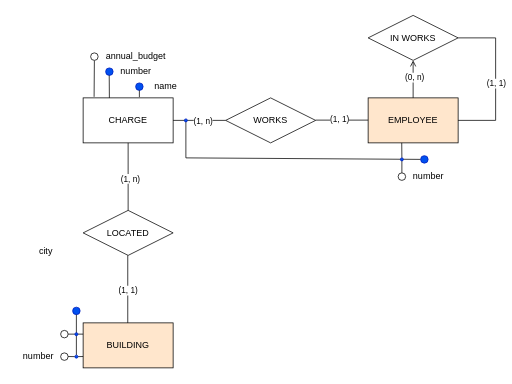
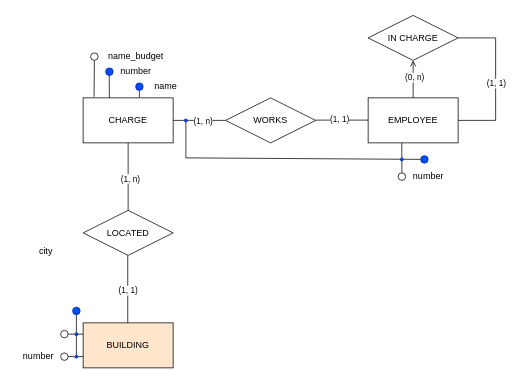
node "IN WORKS": label "IN WORKS" -> "IN CHARGE"
node "annual_budget": label "annual_budget" -> "name_budget"
node "EMPLOYEE": fillcolor #ffe6cc -> #ffffff
